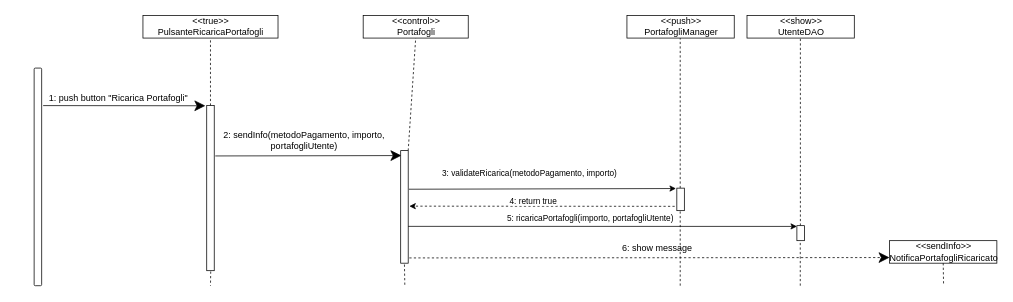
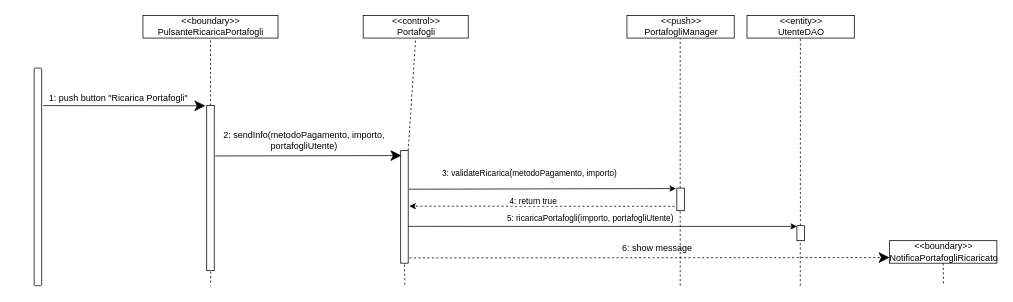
node "<<true>> PulsanteRicaricaPortafogli": label "<<true>> PulsanteRicaricaPortafogli" -> "<<boundary>> PulsanteRicaricaPortafogli"
node "<<show>> UtenteDAO": label "<<show>> UtenteDAO" -> "<<entity>> UtenteDAO"
node "<<sendInfo>> NotificaPortafogliRicaricato": label "<<sendInfo>> NotificaPortafogliRicaricato" -> "<<boundary>> NotificaPortafogliRicaricato"
